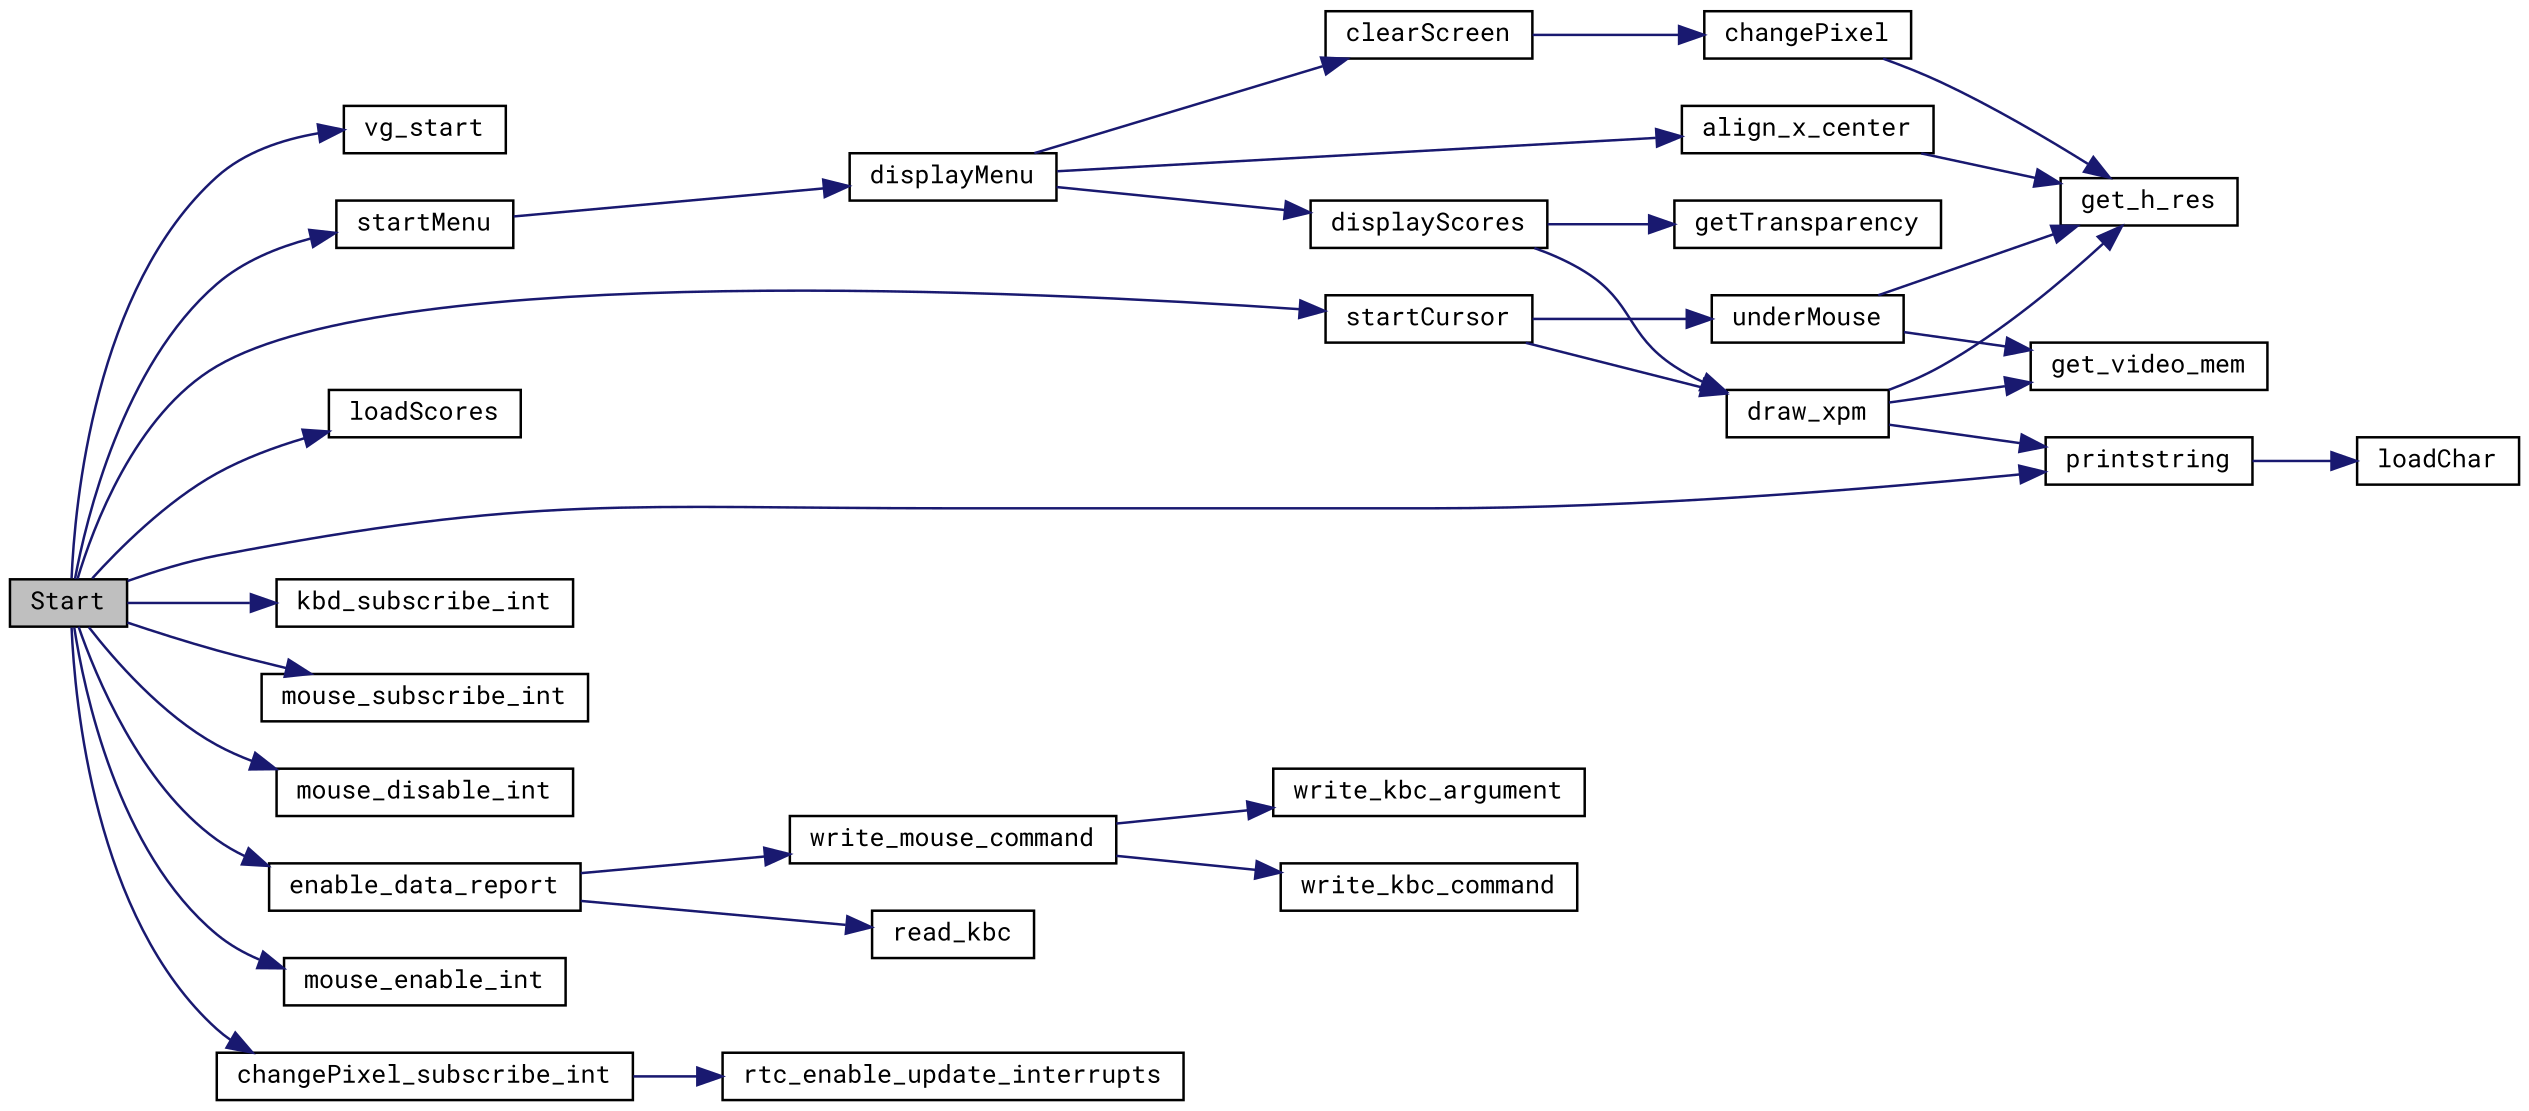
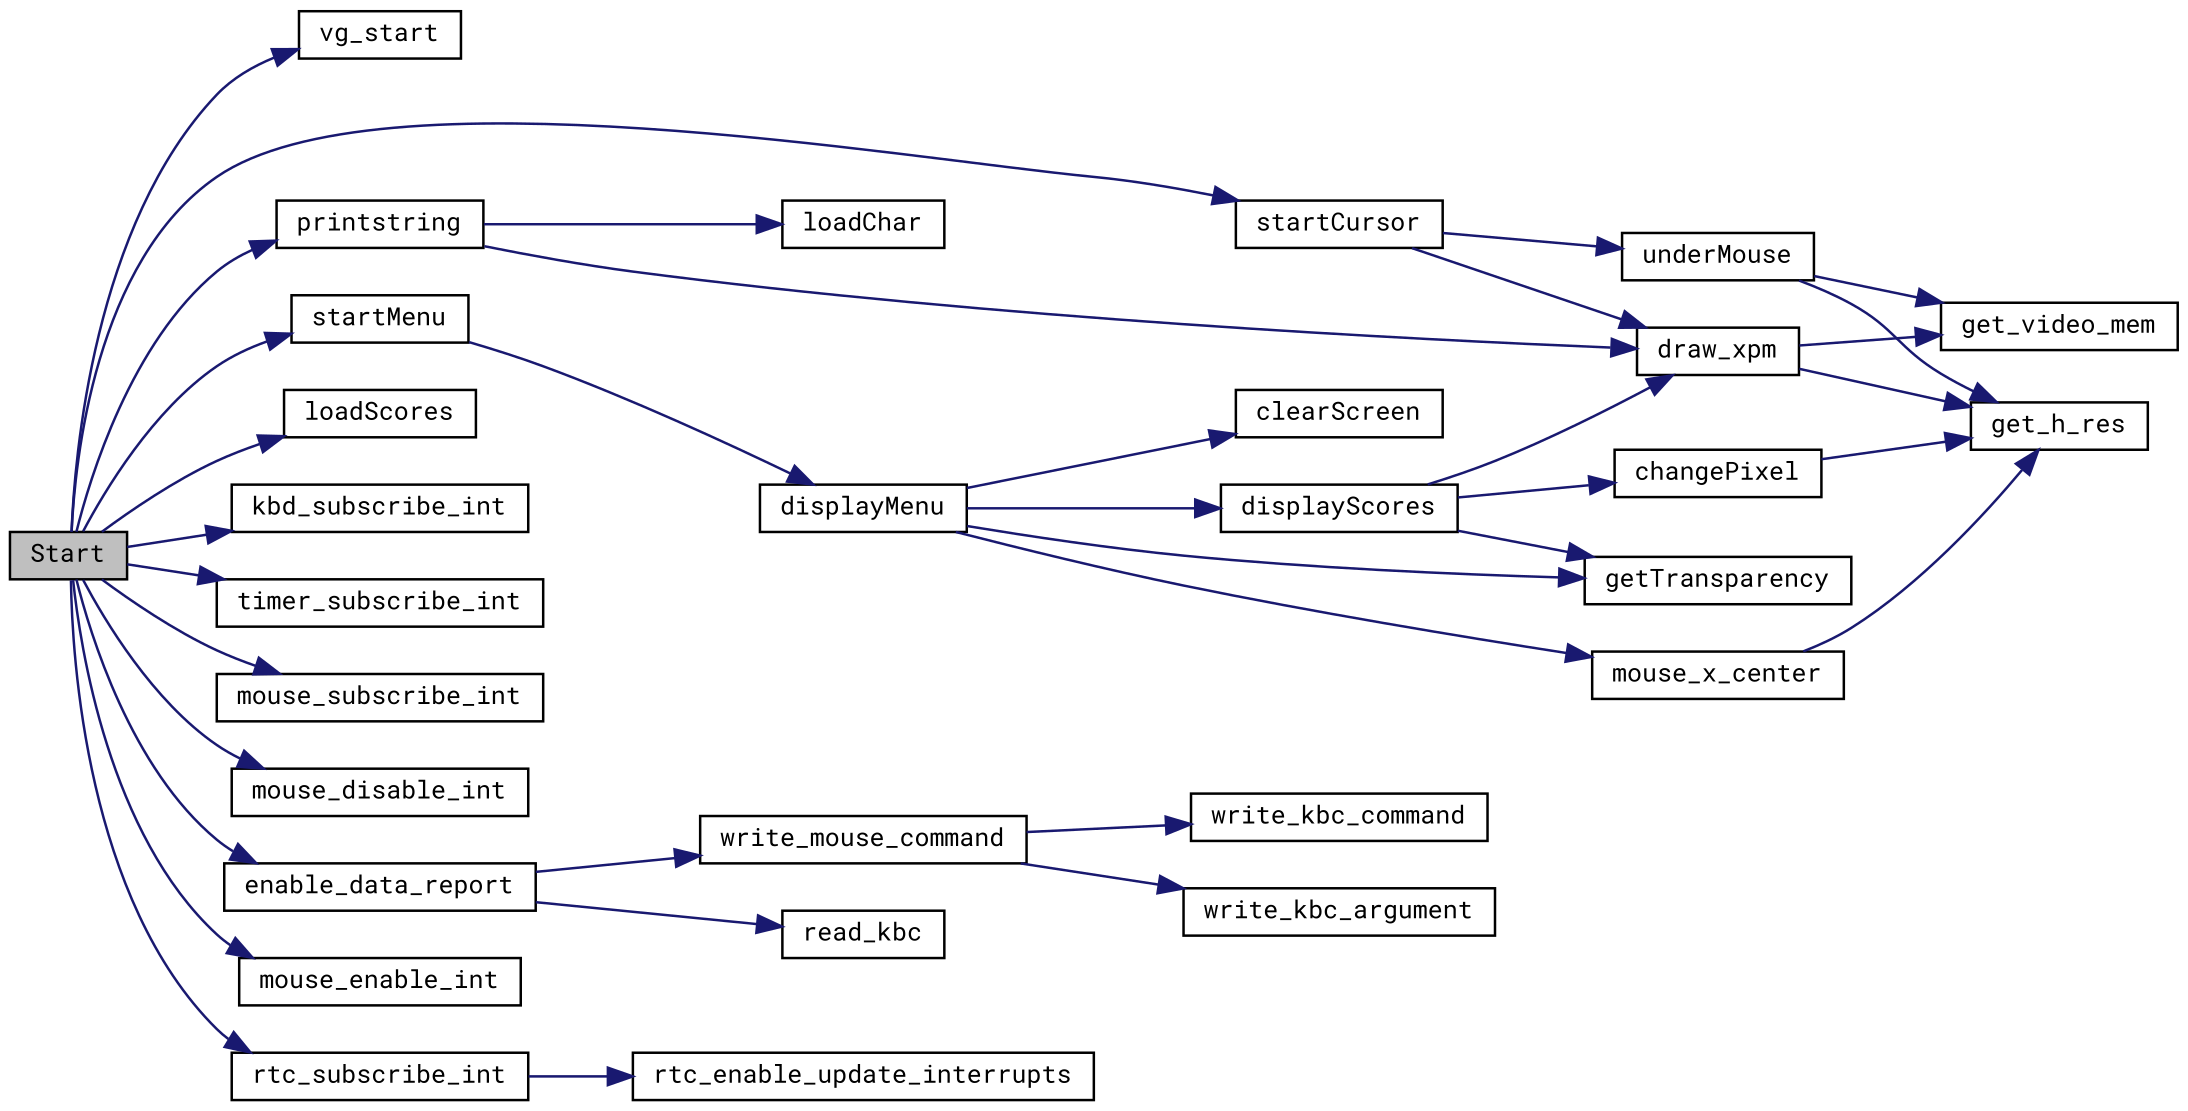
edge "clearScreen" -> "changePixel": now "displayScores" -> "changePixel"
node "align_x_center": label "align_x_center" -> "mouse_x_center"
edge "draw_xpm" -> "printstring": reversed
edge "displayMenu" -> "getTransparency": added
node "timer_subscribe_int": added
node "changePixel_subscribe_int": label "changePixel_subscribe_int" -> "rtc_subscribe_int"
